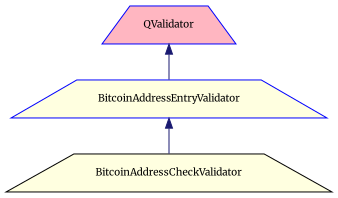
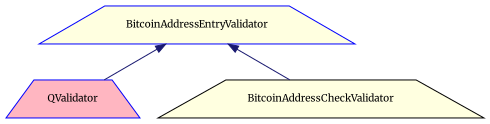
edge "BitcoinAddressEntryValidator" -> "QValidator": reversed
